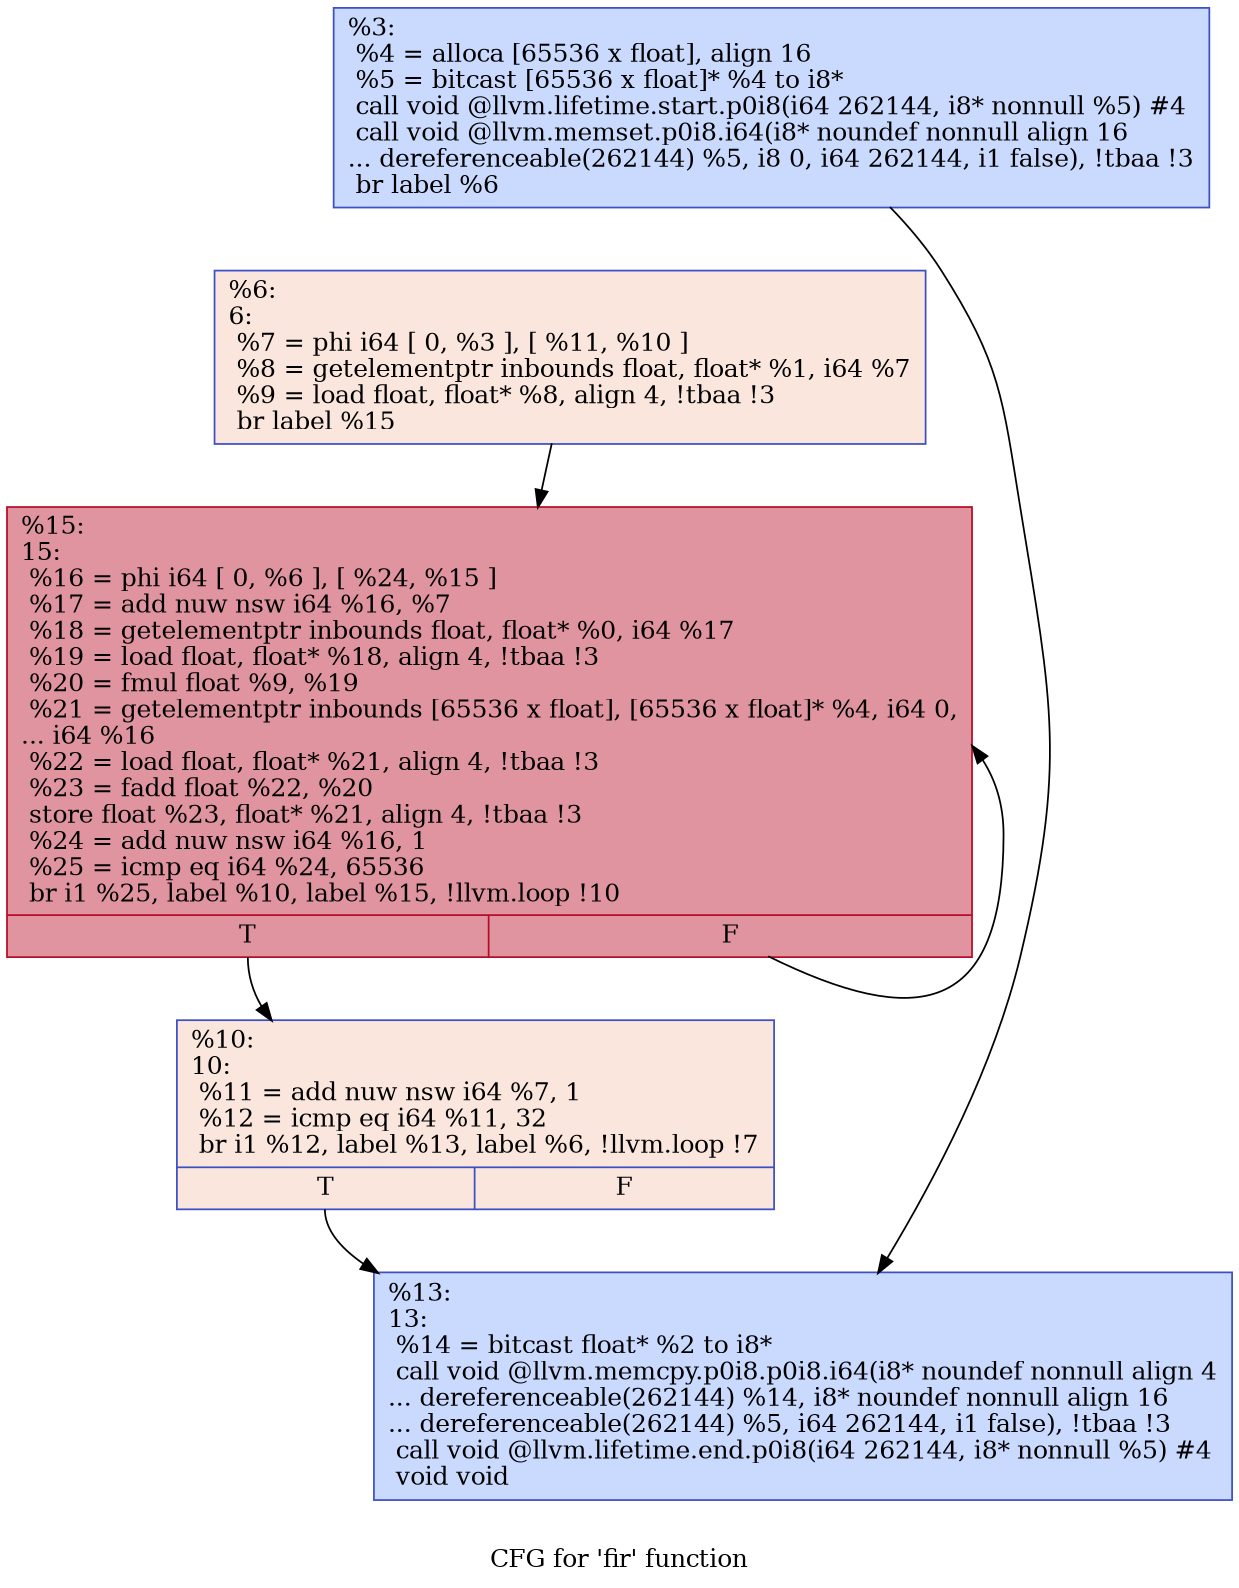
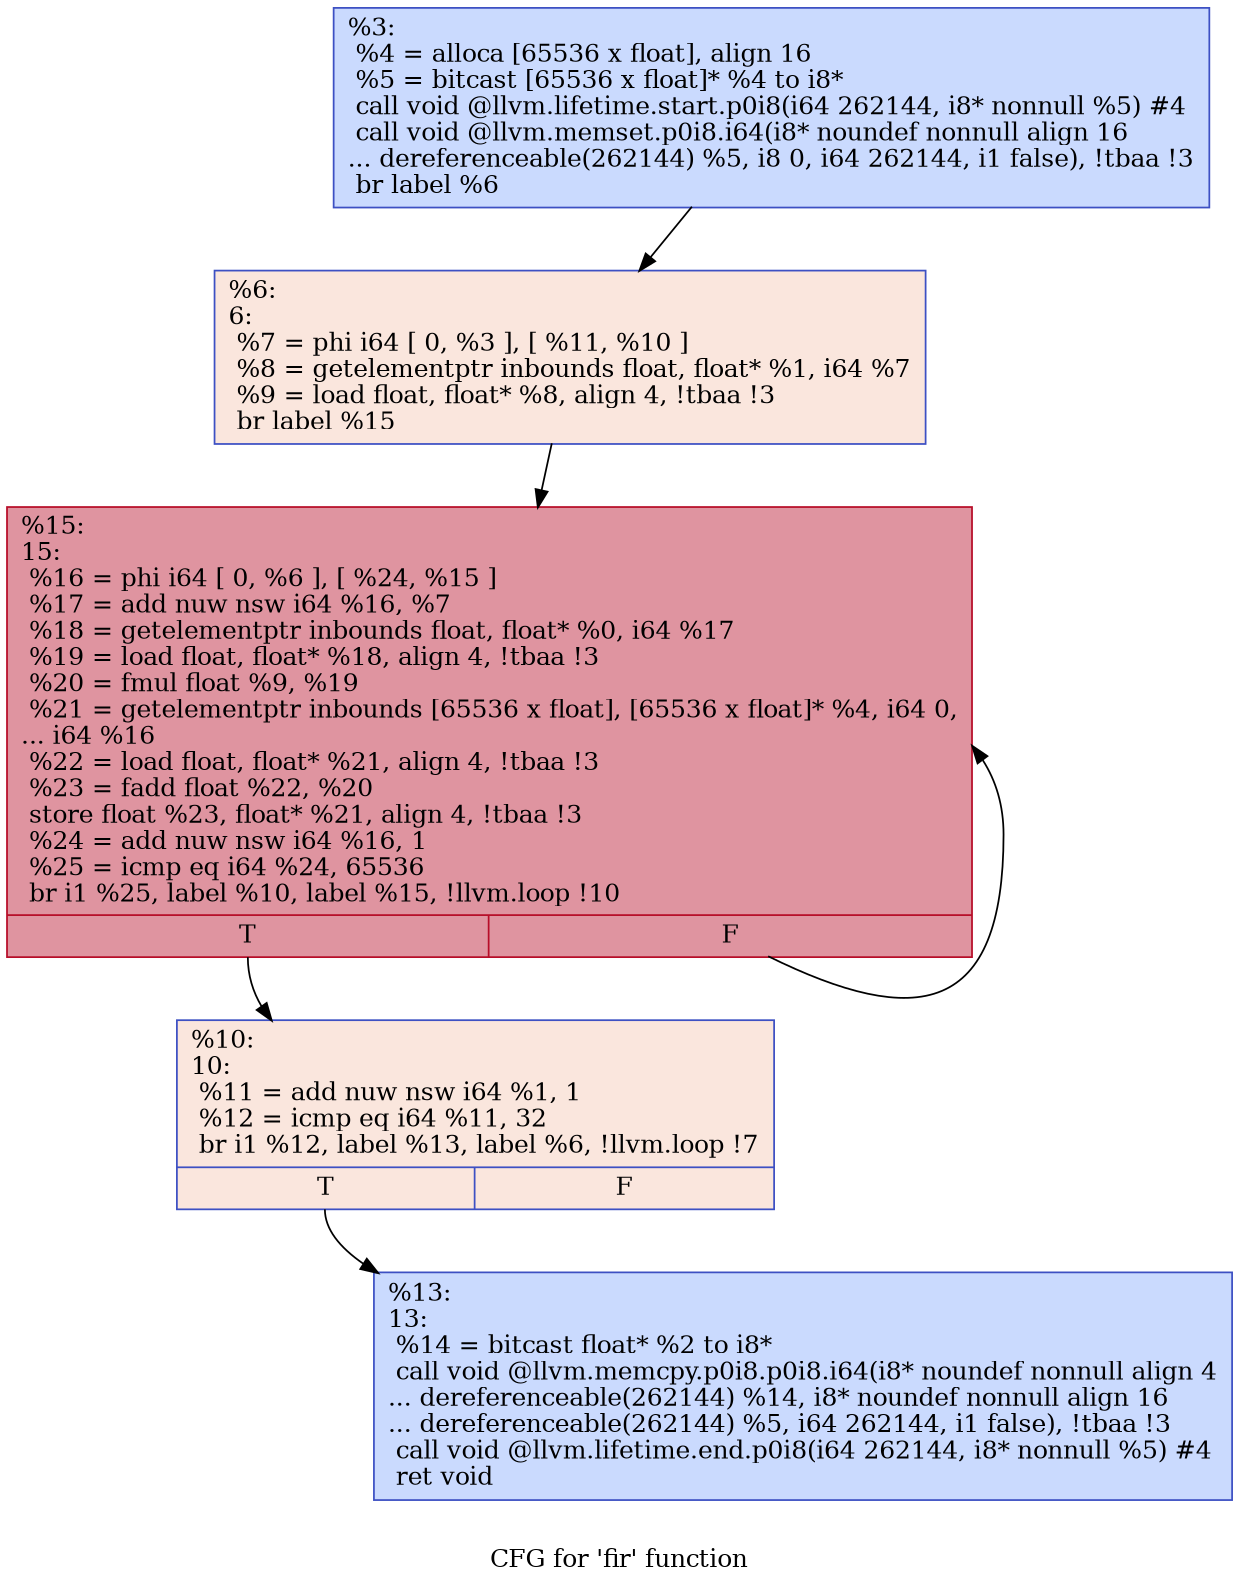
edge "%3:" -> "%13:": now "%3:" -> "%6:"
node "%10:": text "%11 = add nuw nsw i64 %7, 1" -> "%11 = add nuw nsw i64 %1, 1"
node "%13:": text "void void" -> "ret void"
